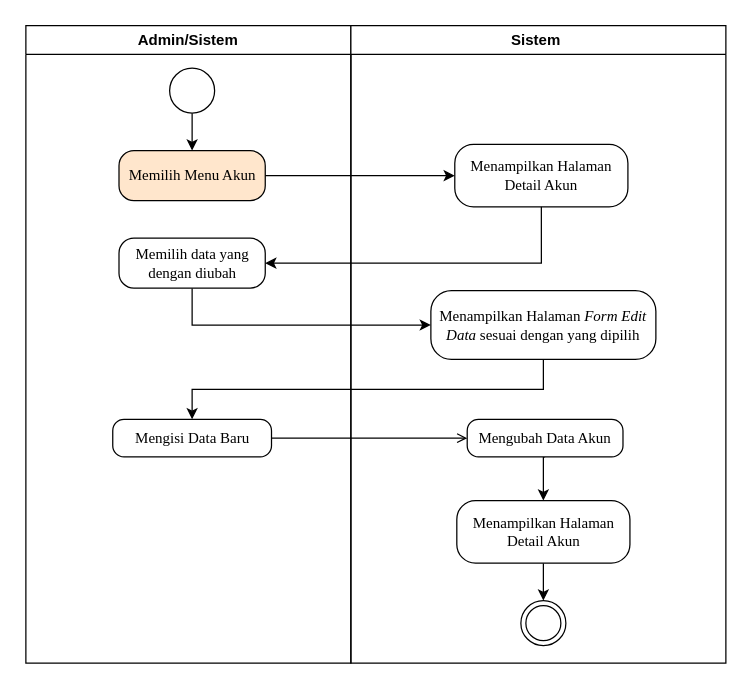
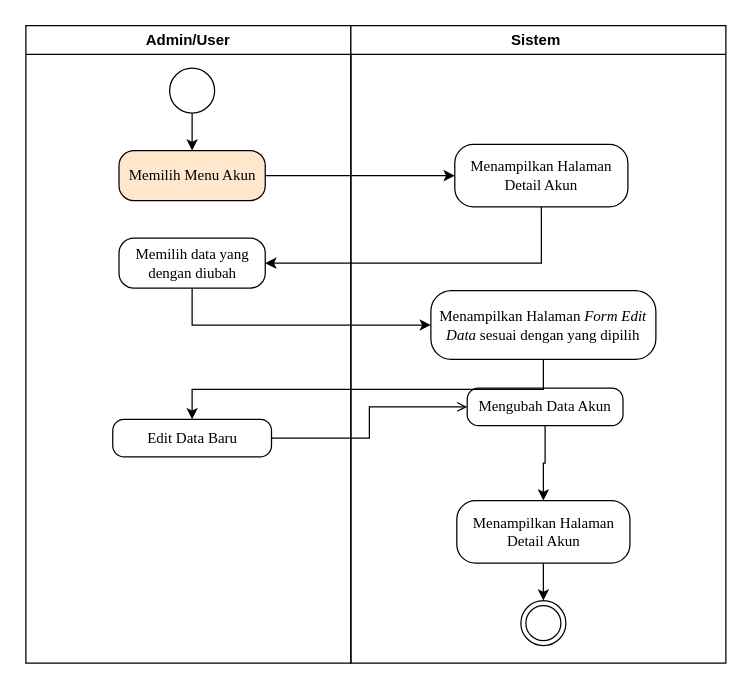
node "Admin/Sistem": label "Admin/Sistem" -> "Admin/User"
node "Mengisi Data Baru": label "Mengisi Data Baru" -> "Edit Data Baru"
node "Mengubah Data Akun": moved (545, 438) -> (545, 407)
